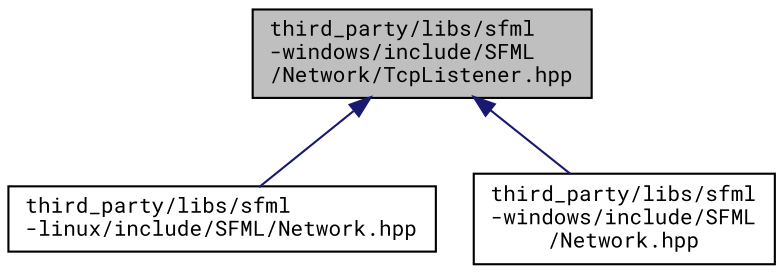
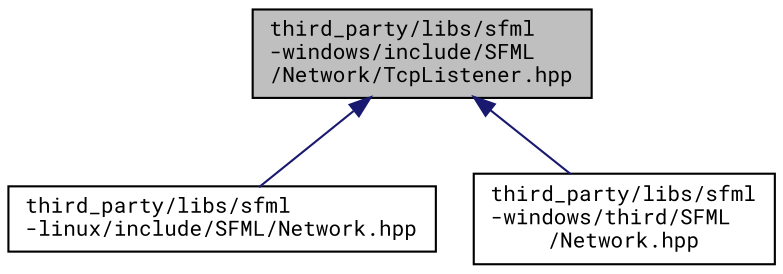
node "third_party/libs/sfml -windows/include/SFML /Network.hpp": label "third_party/libs/sfml -windows/include/SFML /Network.hpp" -> "third_party/libs/sfml -windows/third/SFML /Network.hpp"
